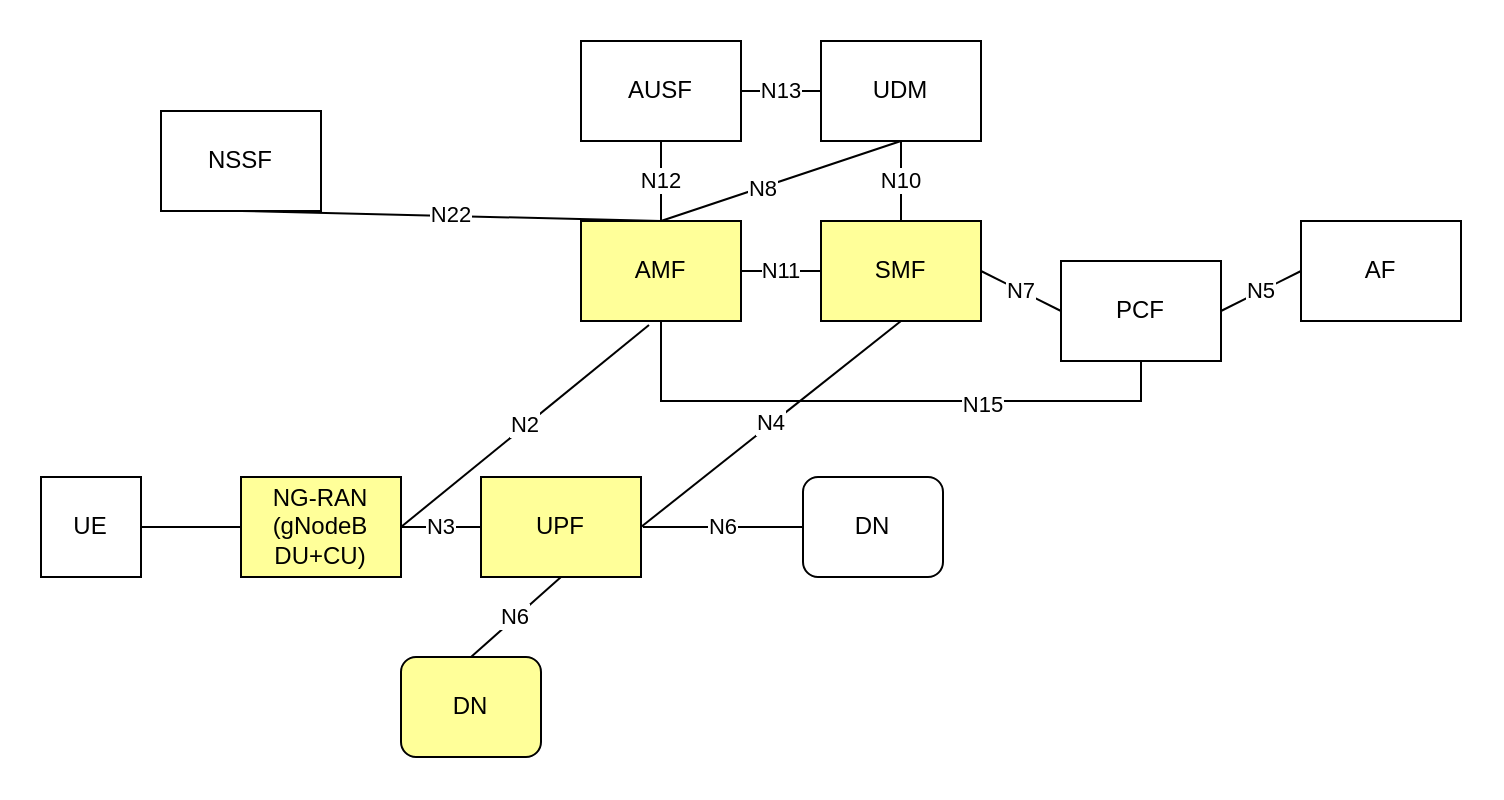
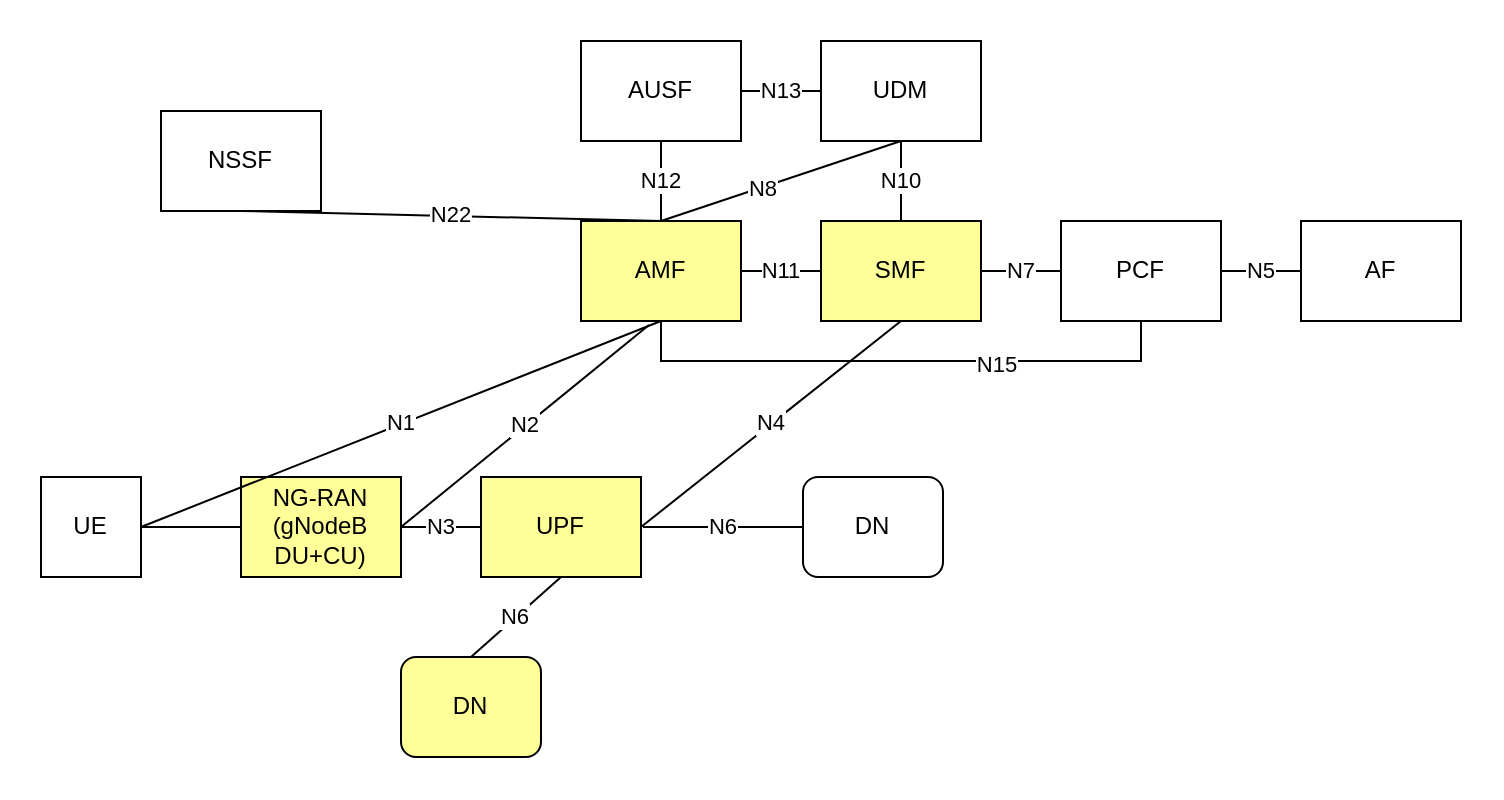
node "PCF": moved (1141, 311) -> (1141, 271)
edge "AMF" -- "UE": added, label "N1"
